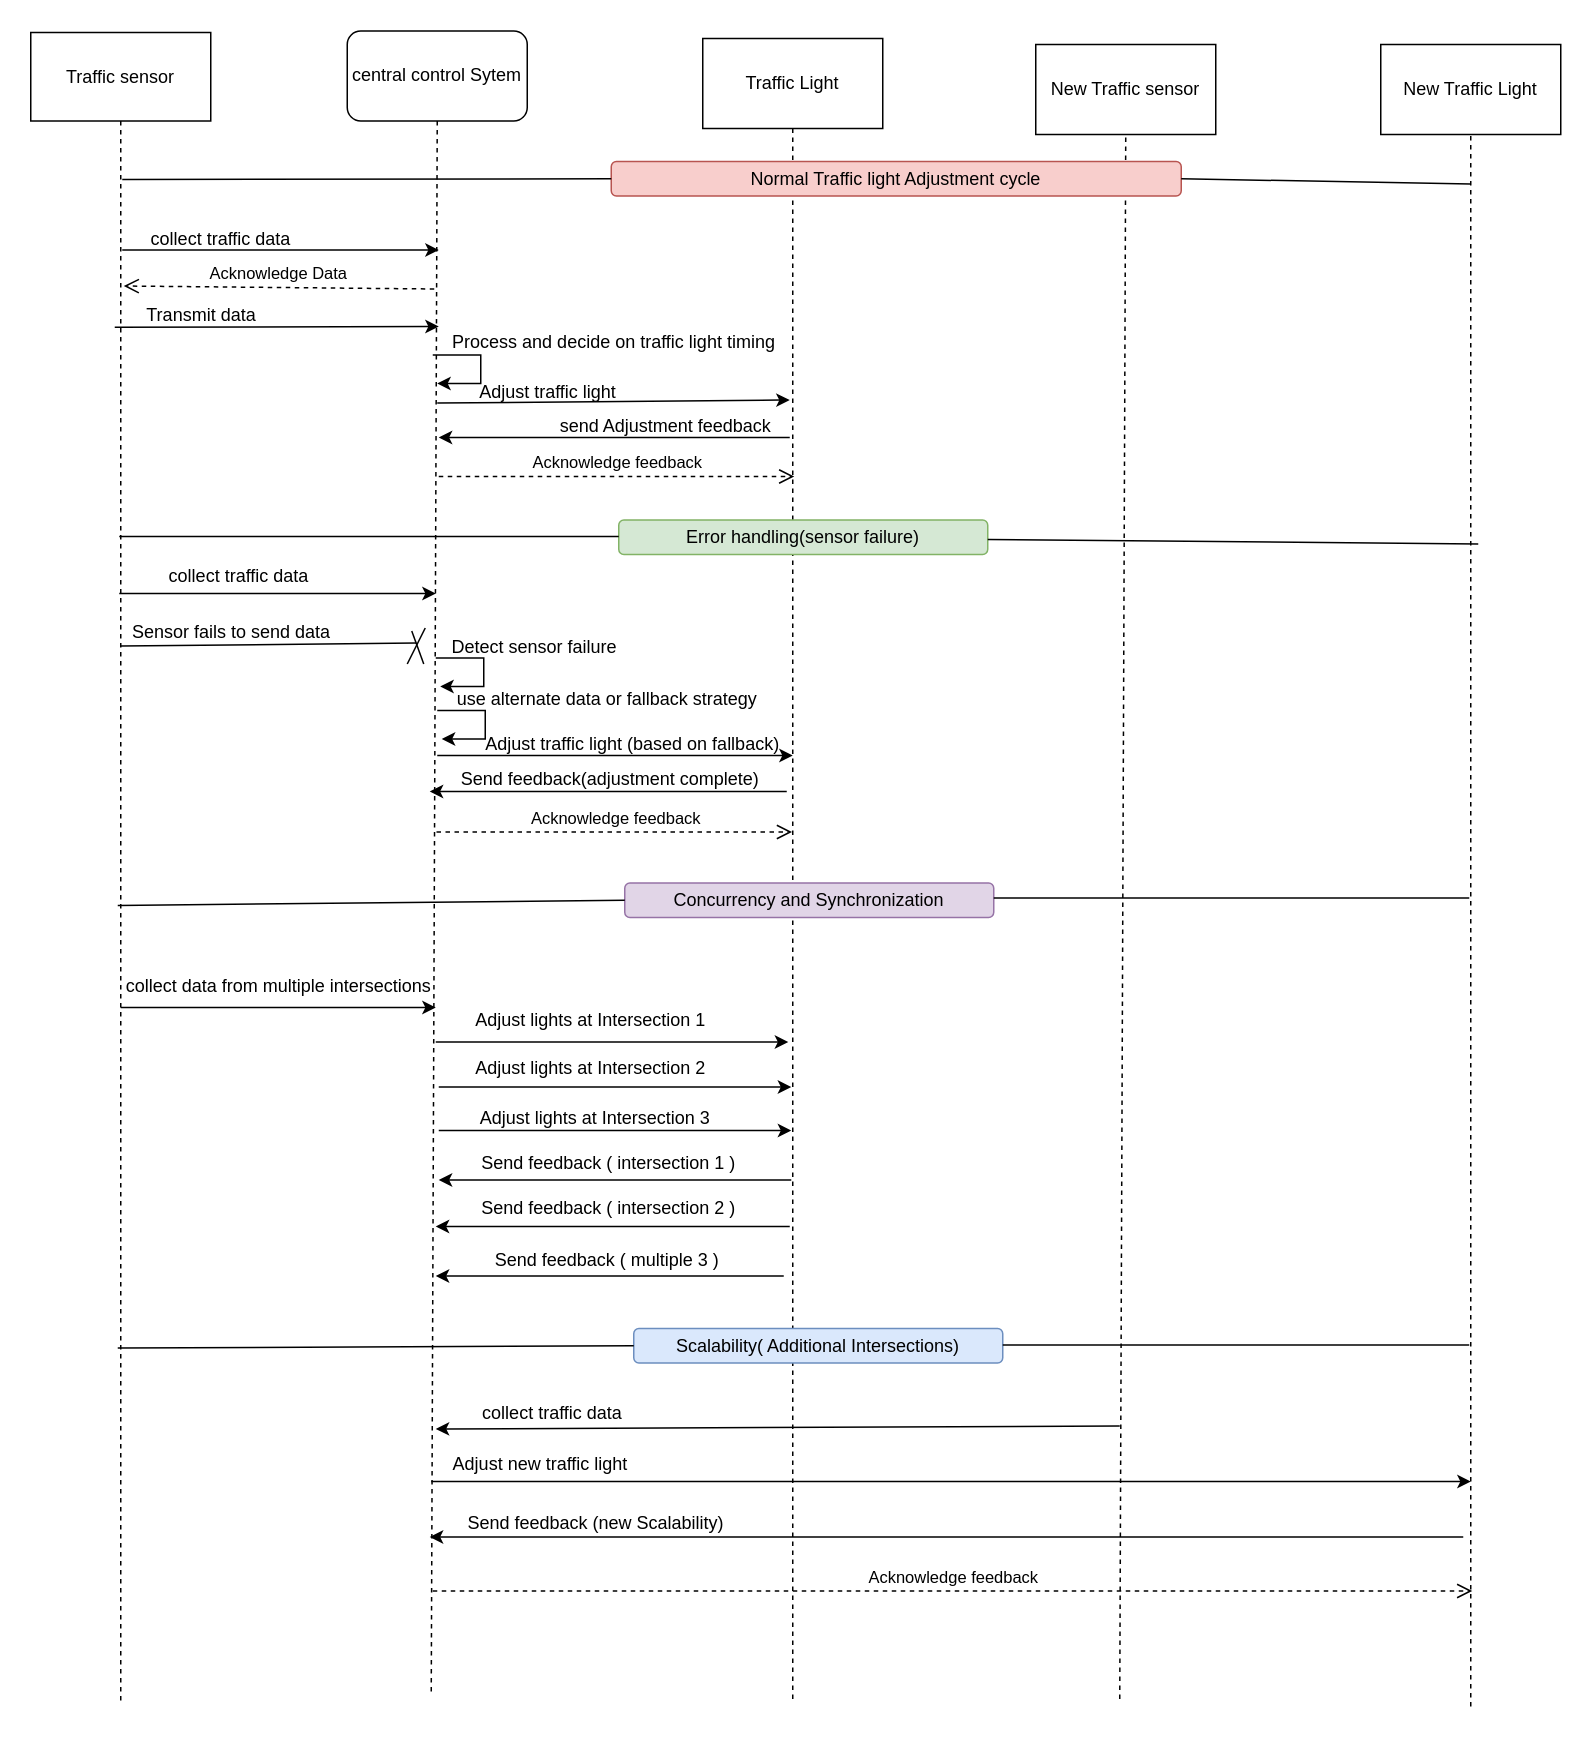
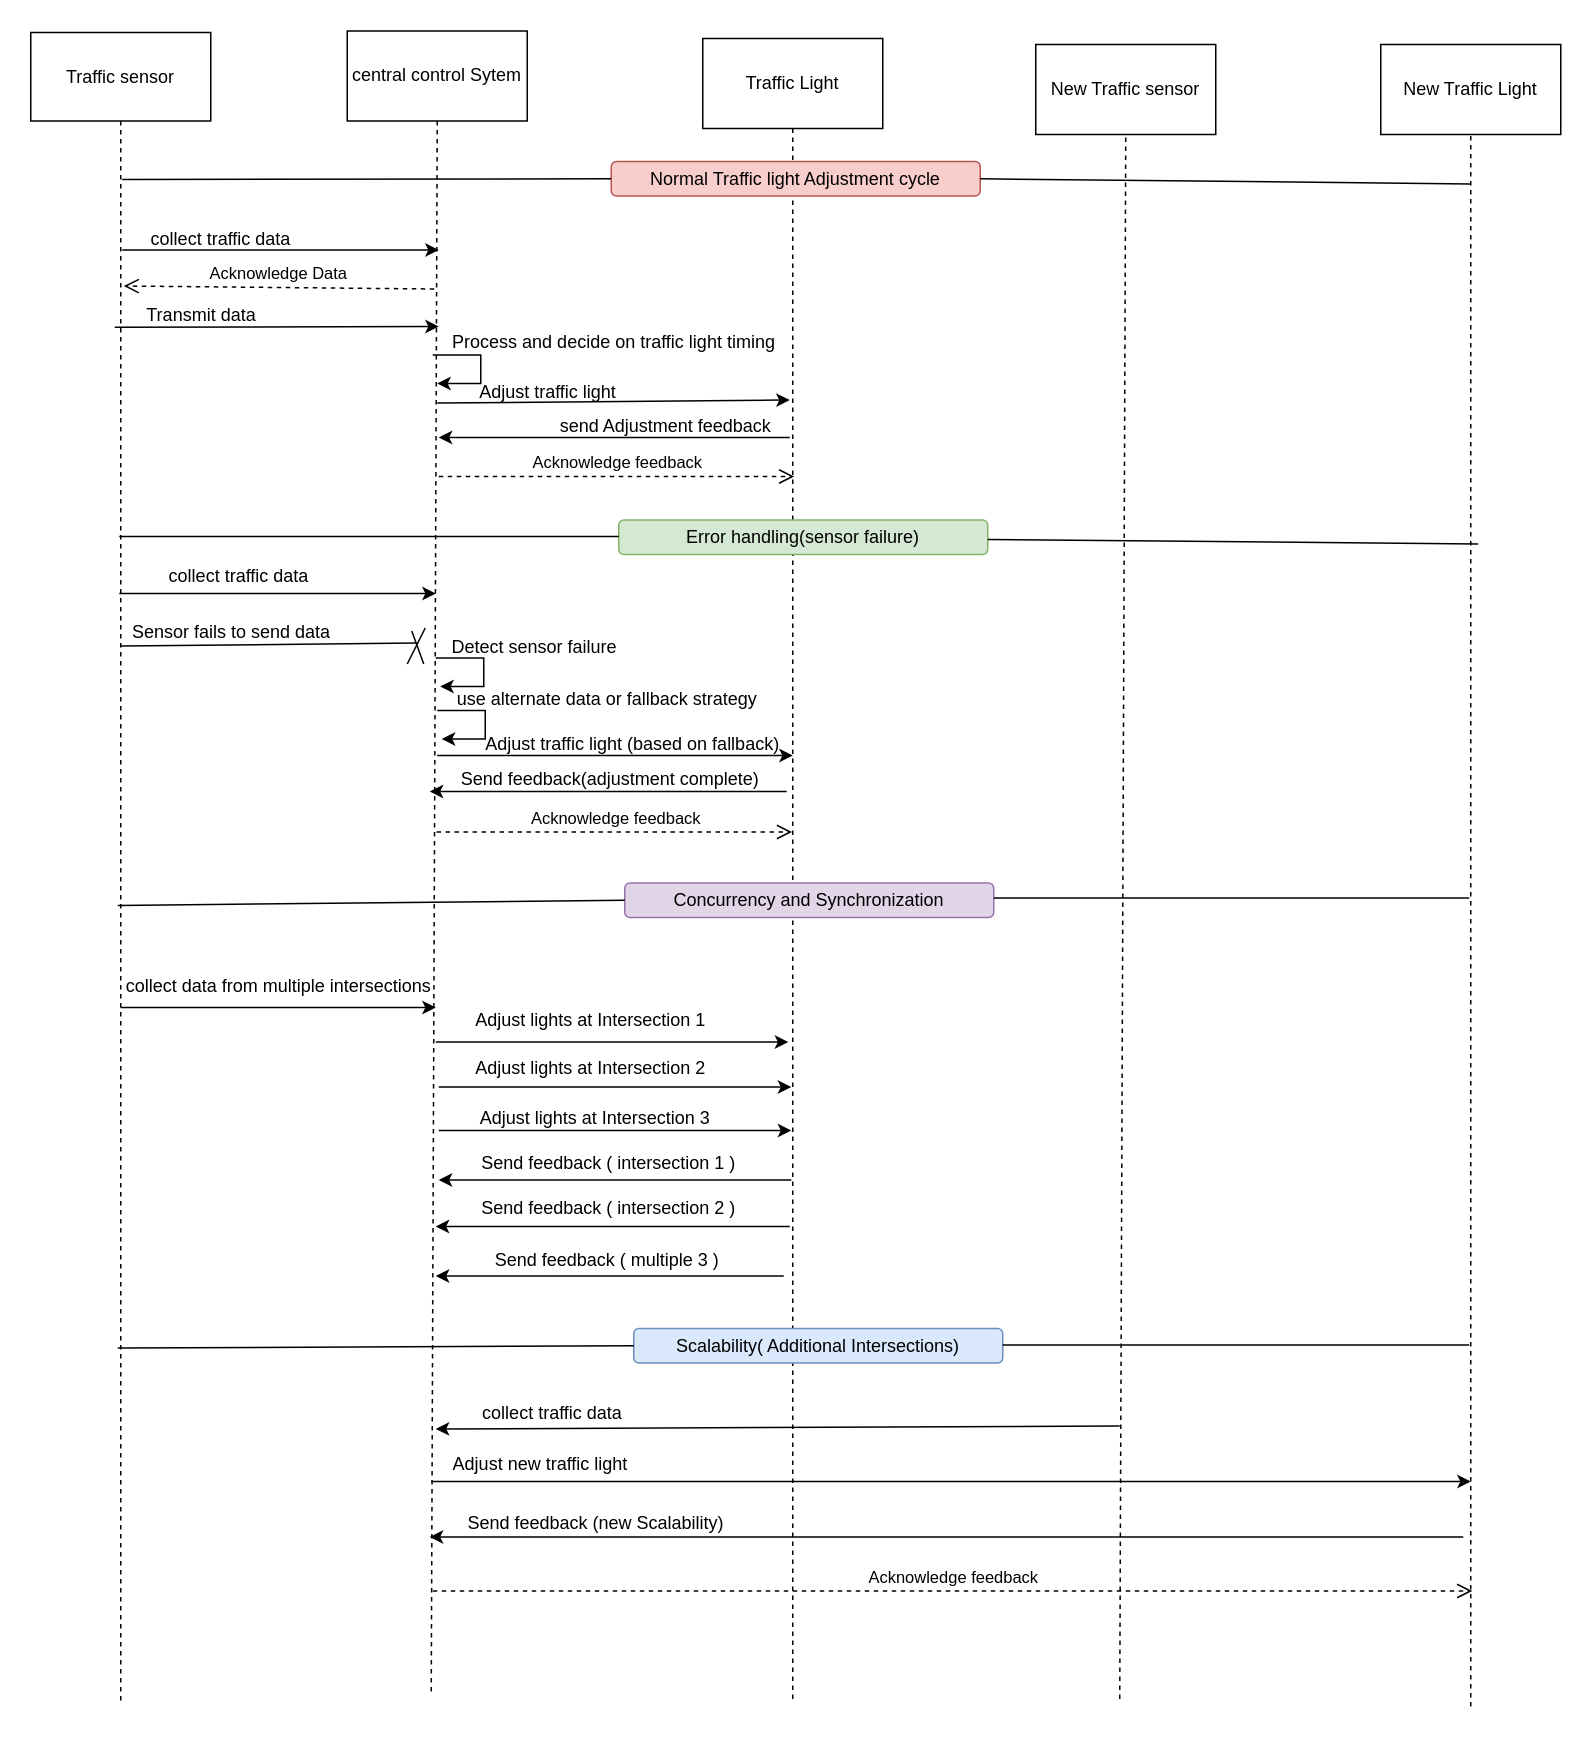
node "central control Sytem": shape rounded rectangle -> rectangle
node "Normal Traffic light Adjustment cycle": size 570x35 -> 369x35
